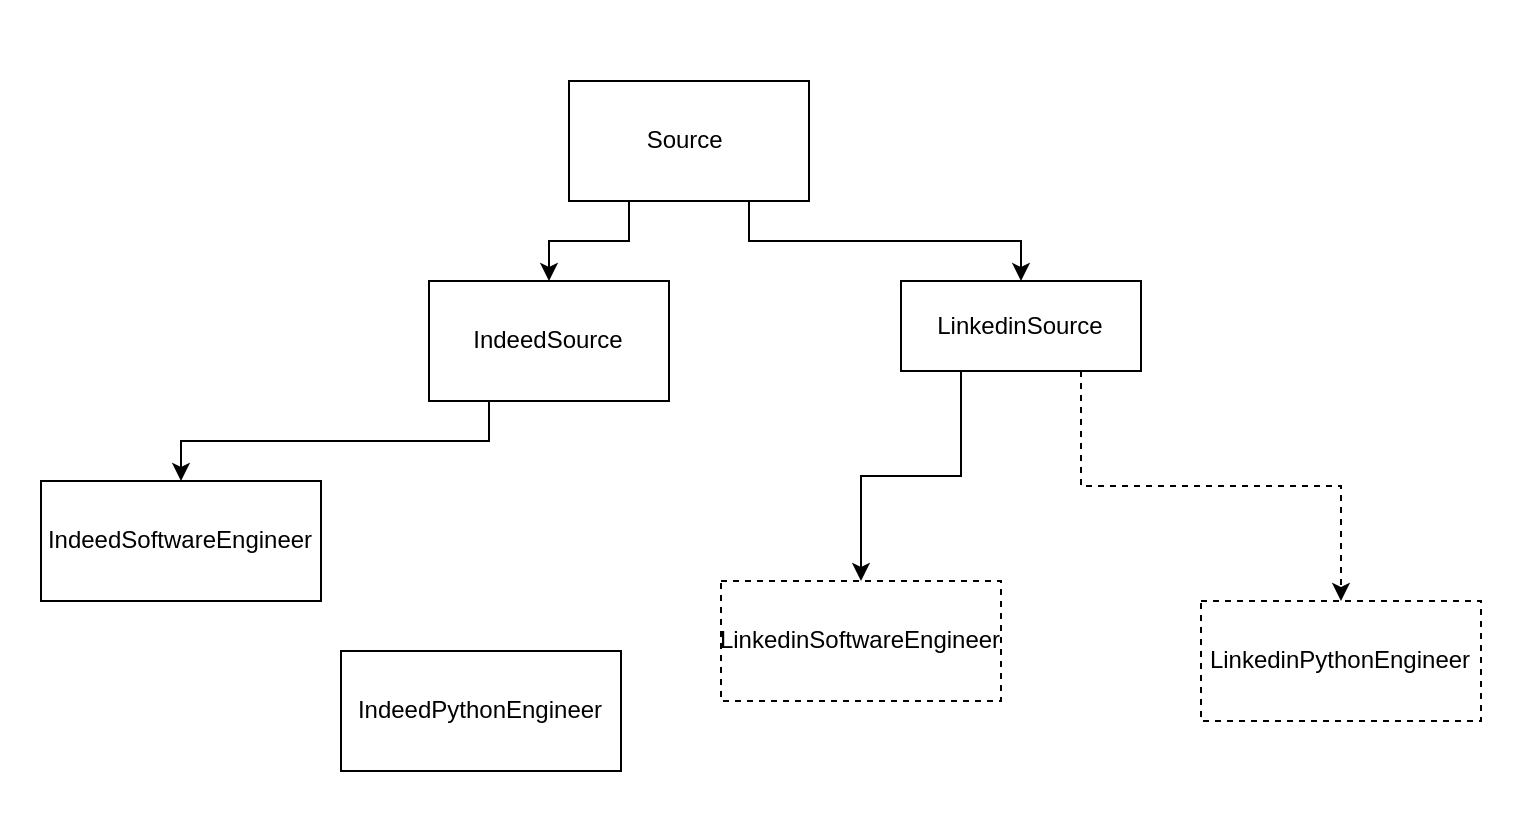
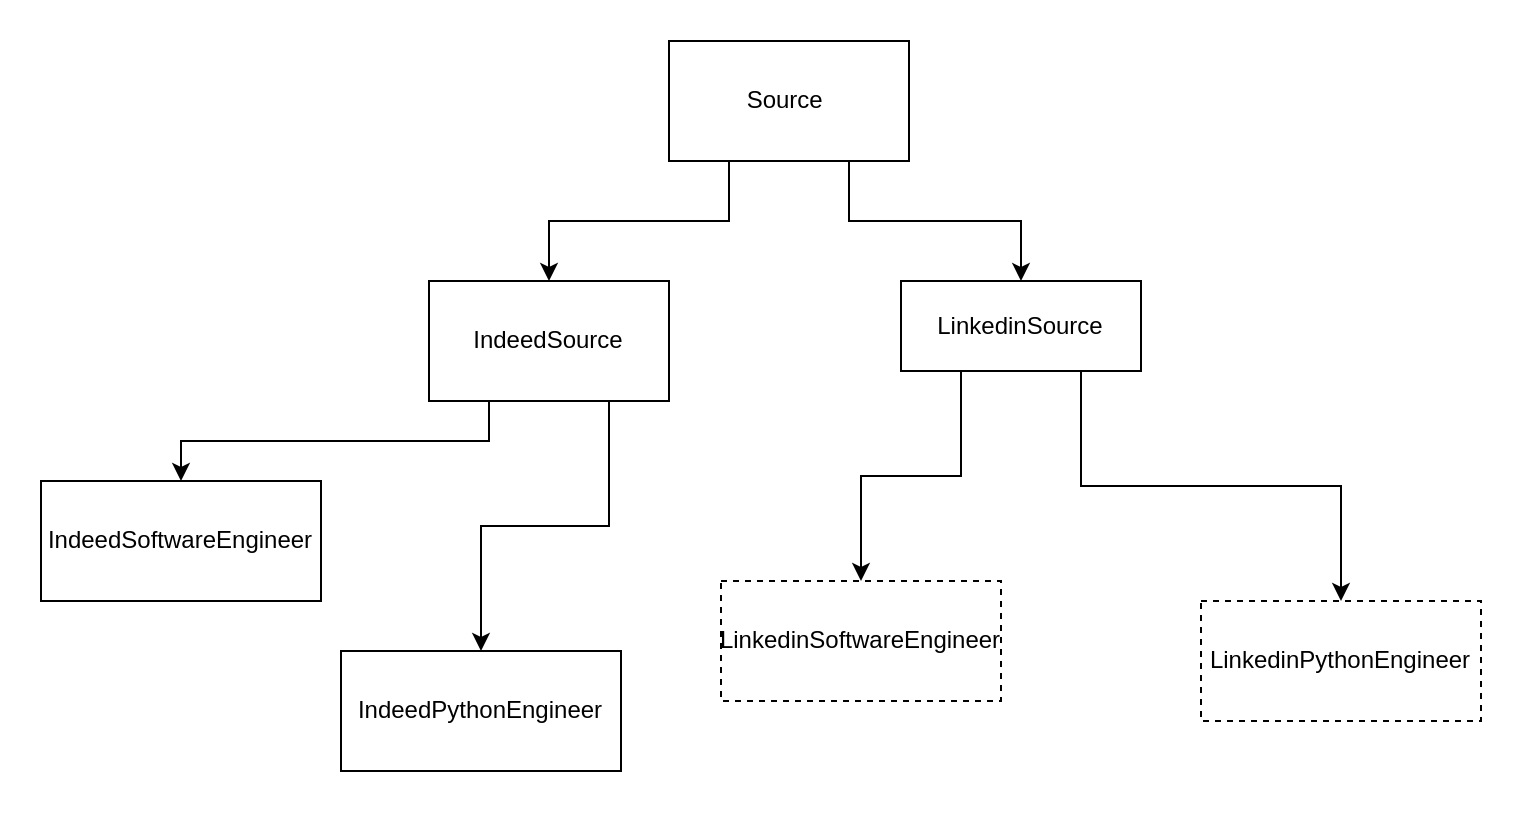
node "Source": moved (689, 141) -> (789, 101)
edge "LinkedinSource" -> "LinkedinPythonEngineer": style dashed -> solid
edge "IndeedSource" -> "IndeedPythonEngineer": added
